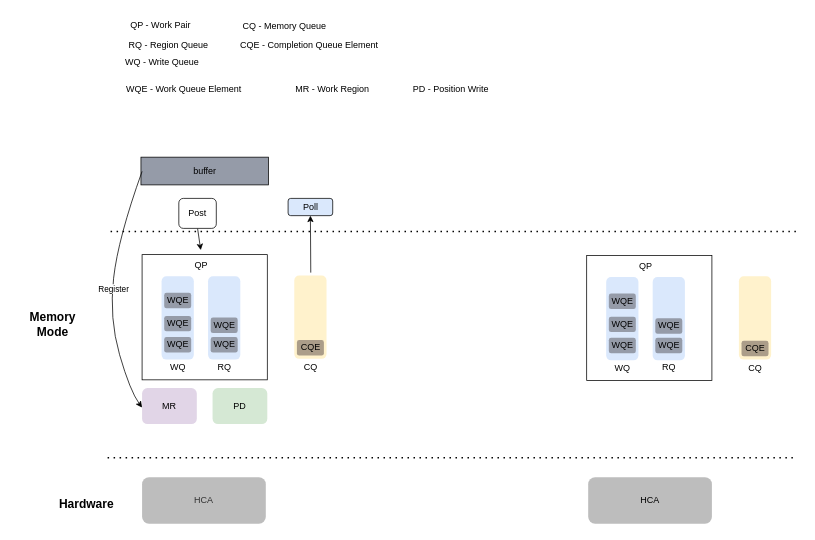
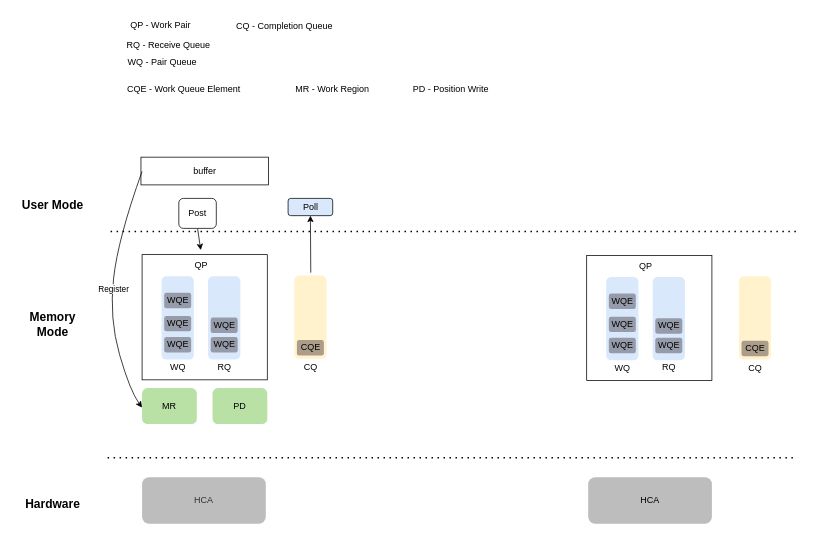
node "CQ - Memory Queue": label "CQ - Memory Queue" -> "CQ - Completion Queue"
node "RQ - Region Queue": label "RQ - Region Queue" -> "RQ - Receive Queue"
node "CQE - Completion Queue Element": removed
node "WQ - Write Queue": label "WQ - Write Queue" -> "WQ - Pair Queue"
node "WQE - Work Queue Element": label "WQE - Work Queue Element" -> "CQE - Work Queue Element"
node "buffer": fillcolor #959ba8 -> #ffffff
node "User Mode": added
node "MR": fillcolor #e1d5e7 -> #b9e0a5
node "PD": fillcolor #d5e8d4 -> #b9e0a5
node "Hardware": moved (87, 504) -> (53, 504)
